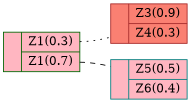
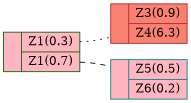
node "Z3(0.9)": text "Z4(0.3)" -> "Z4(6.3)"
node "Z5(0.5)": text "Z6(0.4)" -> "Z6(0.2)"
